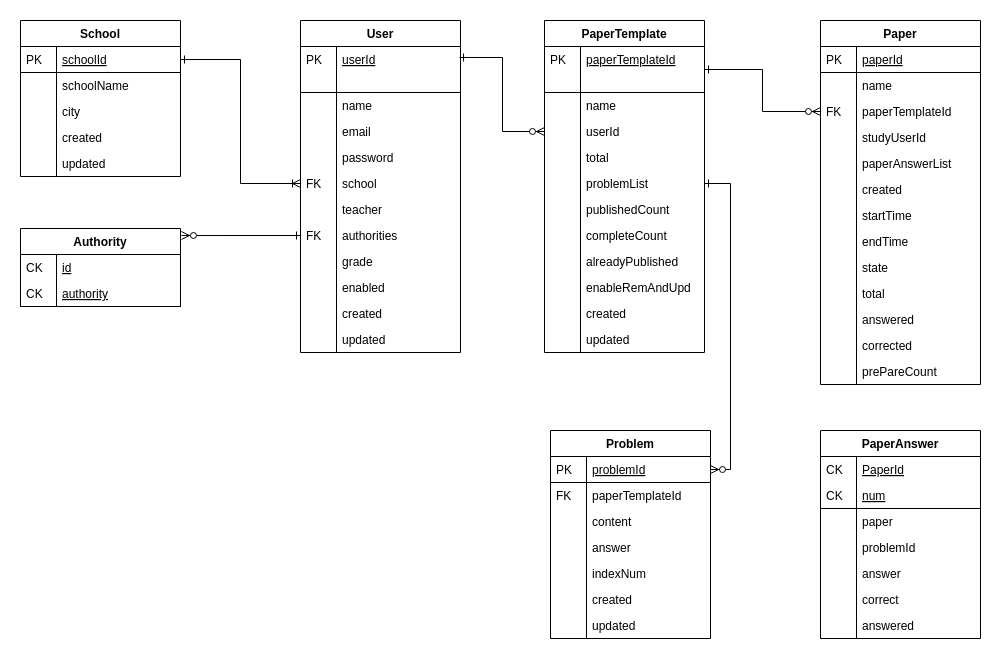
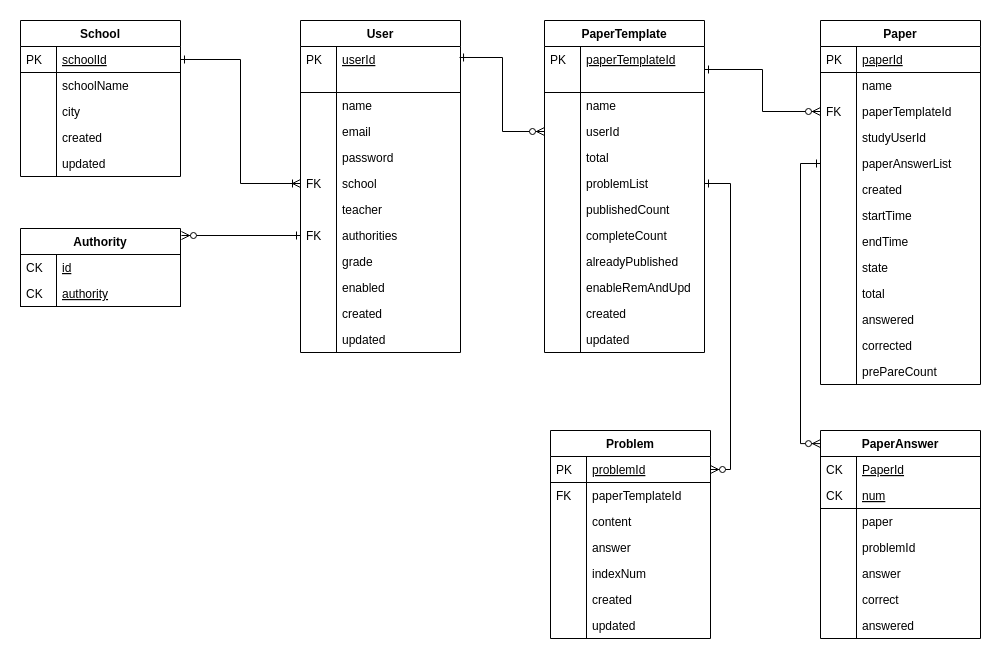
edge "paperAnswerList" -- "PaperAnswer": added
